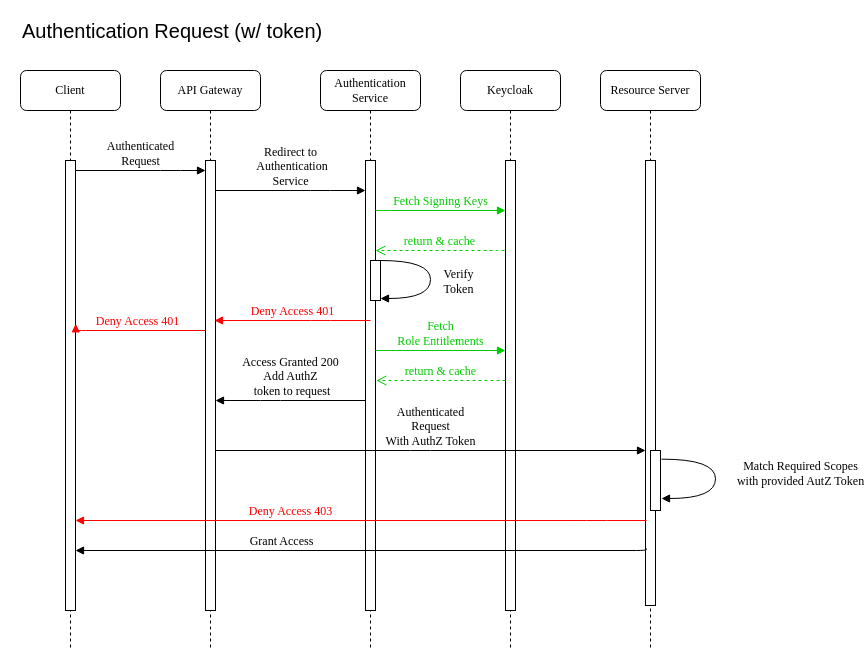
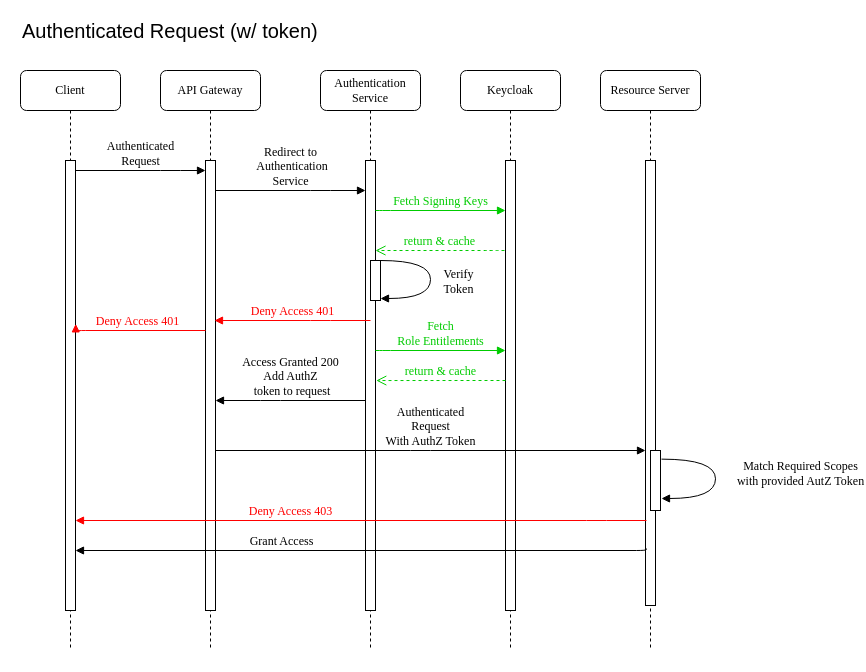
node "Authentication Request (w/ token)": label "Authentication Request (w/ token)" -> "Authenticated Request (w/ token)"
